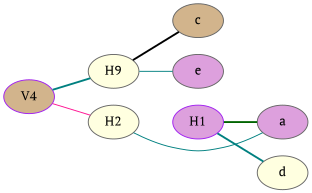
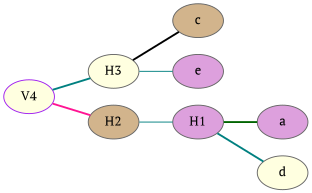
node "H9": label "H9" -> "H3"
node "V4": fillcolor tan -> lightyellow
edge "V4" -- "H2": style solid -> bold
node "H2": fillcolor lightyellow -> tan
node "H1": color purple -> gray40
edge "H2" -- "a": now "H2" -- "H1"
